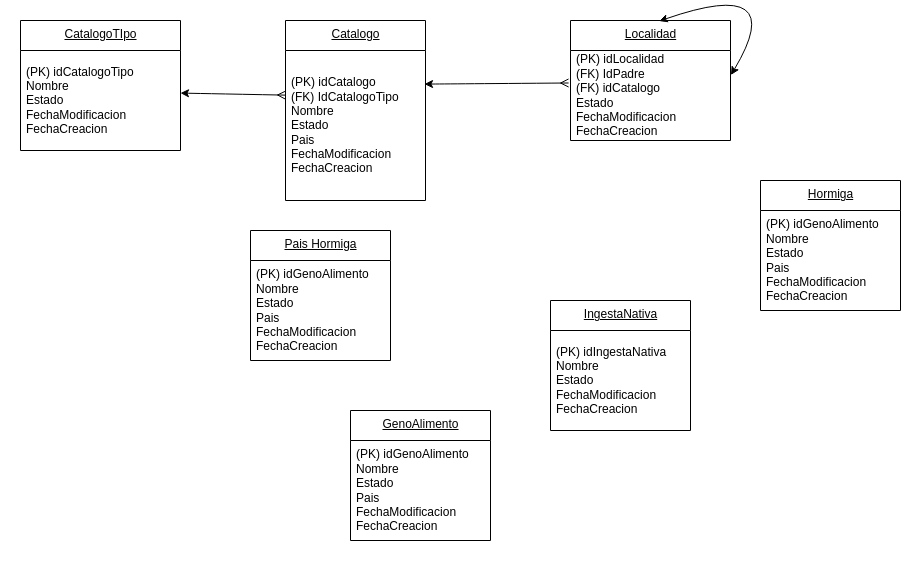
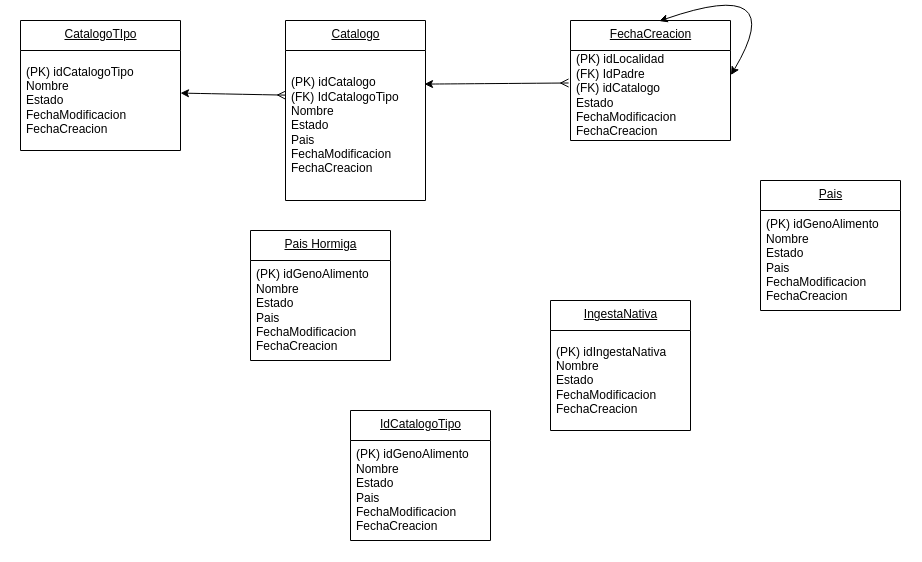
node "Localidad": label "Localidad" -> "FechaCreacion"
node "Hormiga": label "Hormiga" -> "Pais"
node "GenoAlimento": label "GenoAlimento" -> "IdCatalogoTipo"
